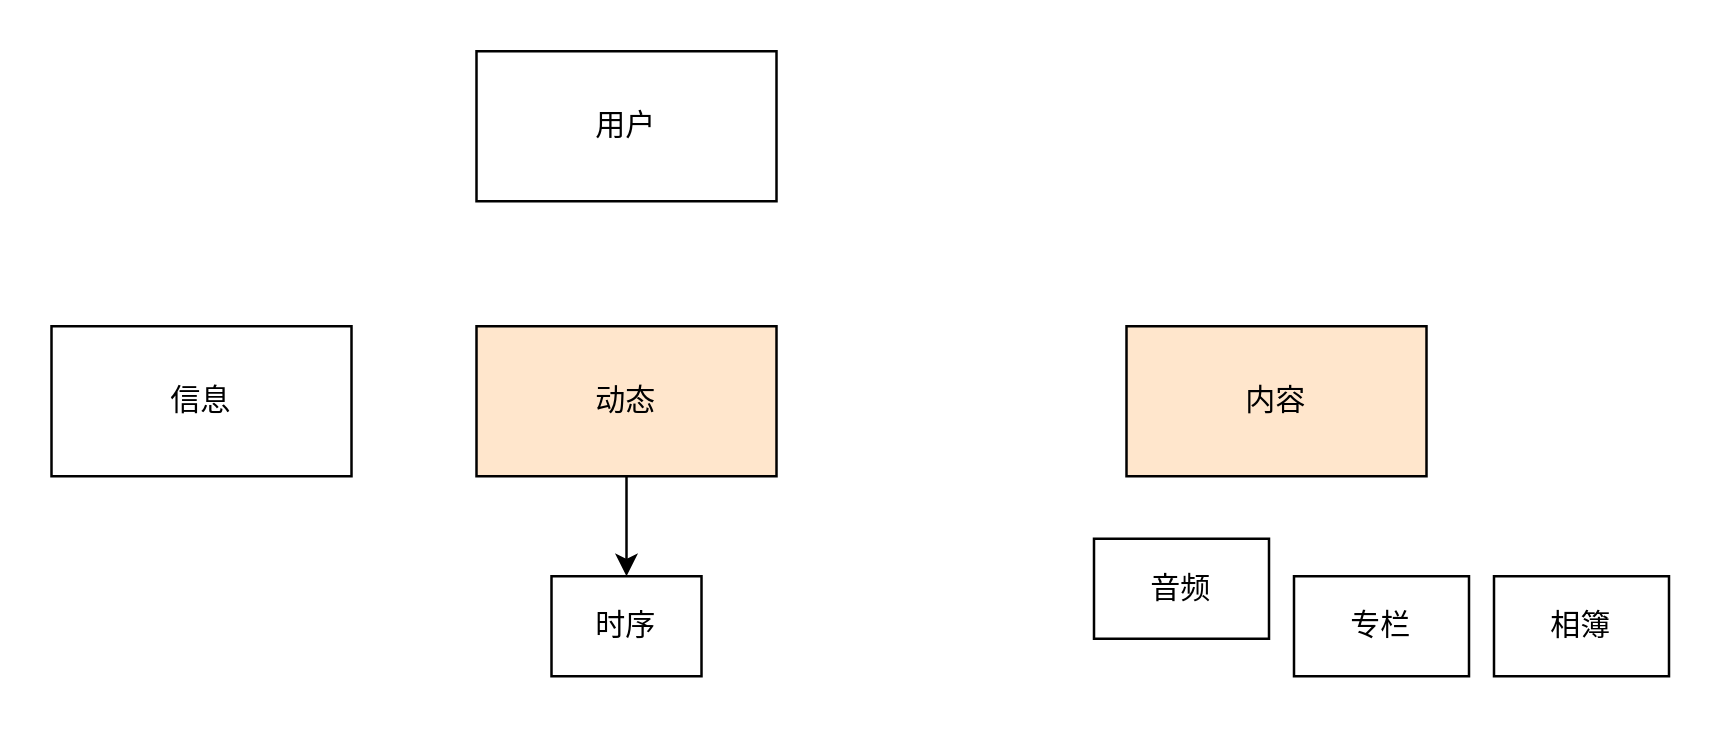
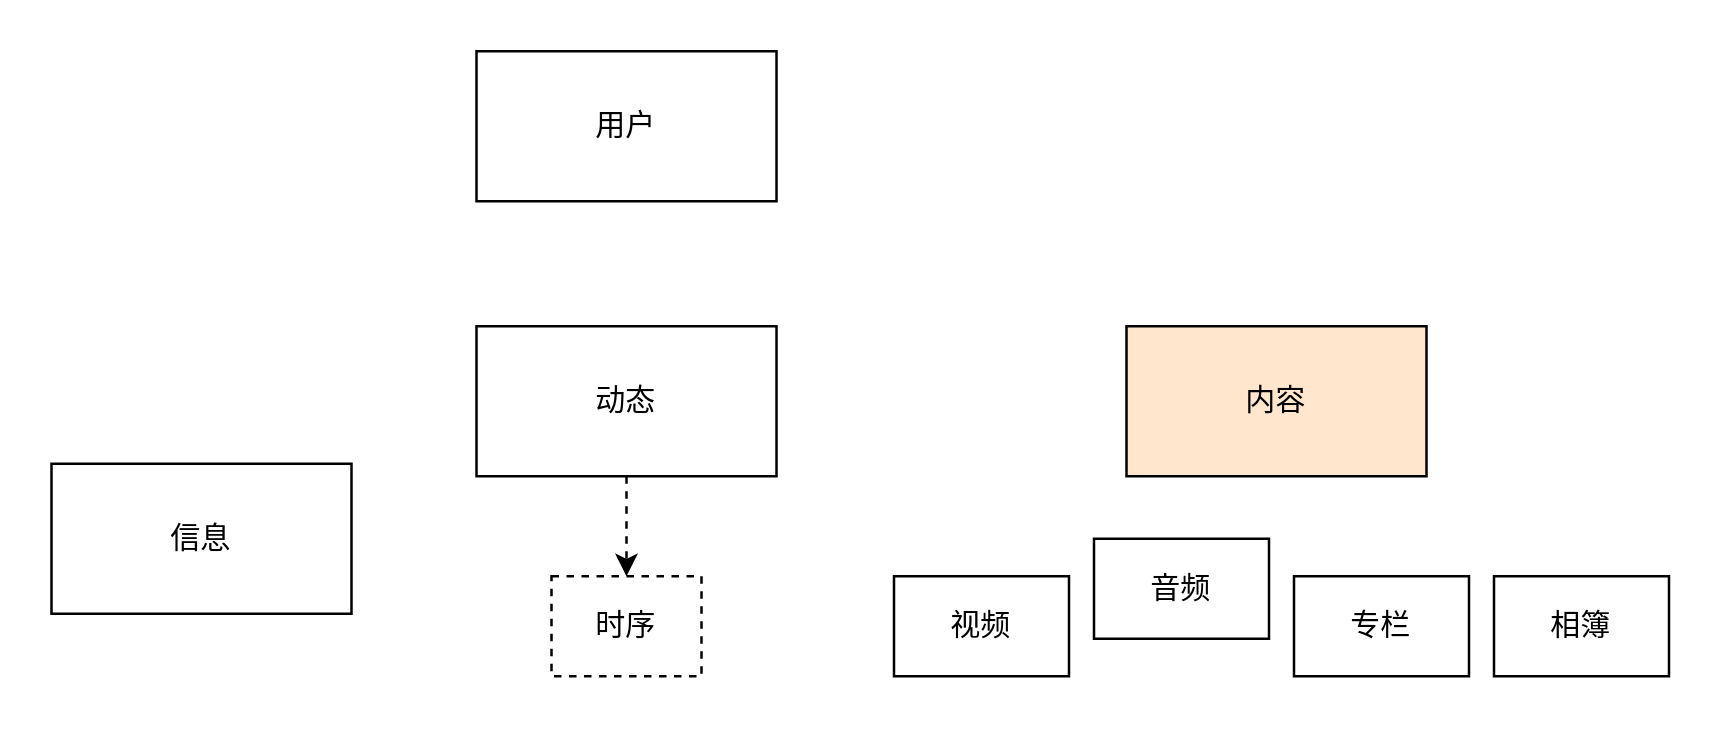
node "信息": moved (201, 401) -> (201, 539)
node "动态": fillcolor #ffe6cc -> #ffffff
edge "动态" -> "时序": style solid -> dashed
node "时序": style solid -> dashed
node "视频": added
